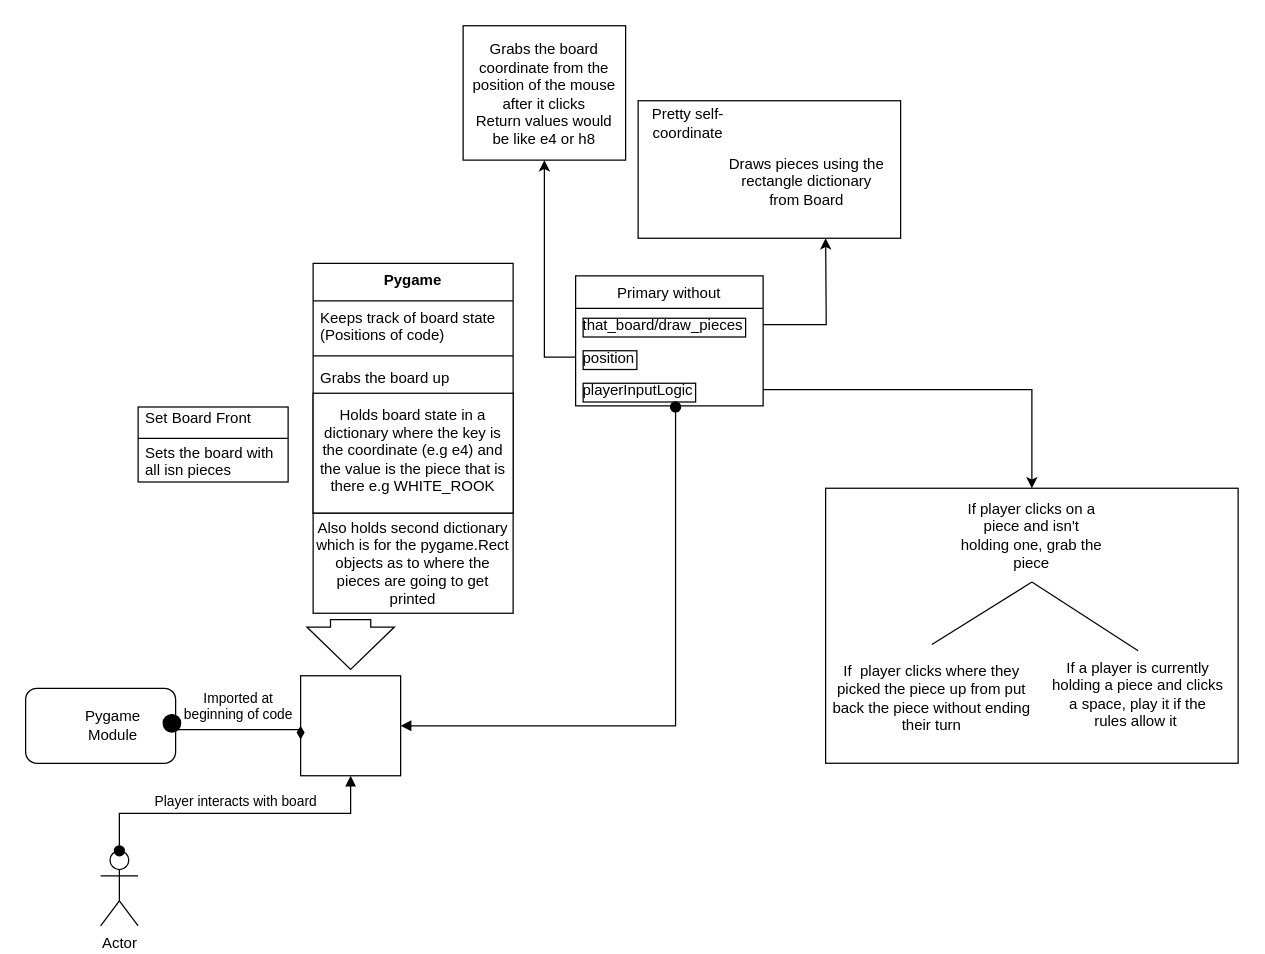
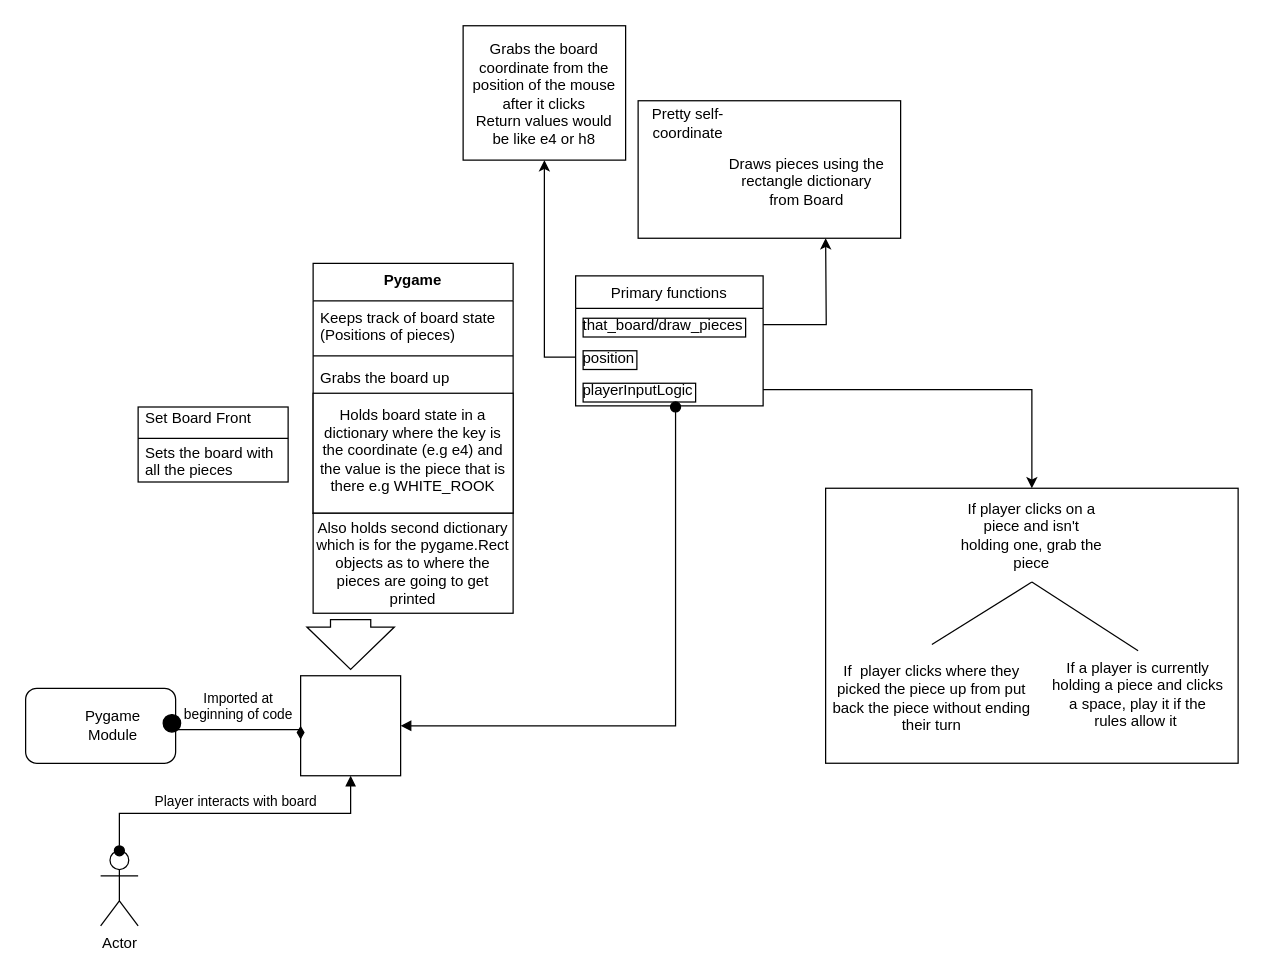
node "Primary without": label "Primary without" -> "Primary functions"
node "Keeps track of board state (Positions of code)": label "Keeps track of board state (Positions of code)" -> "Keeps track of board state (Positions of pieces)"
node "Set Board Front Sets the board with all isn pieces": label "Set Board Front Sets the board with all isn pieces" -> "Set Board Front Sets the board with all the pieces"
